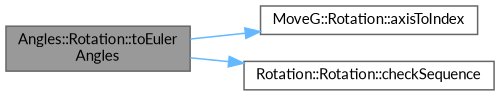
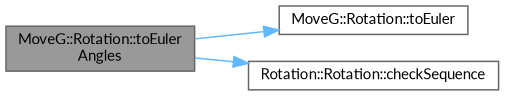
node "MoveG::Rotation::axisToIndex": label "MoveG::Rotation::axisToIndex" -> "MoveG::Rotation::toEuler"
node "Angles::Rotation::toEuler Angles": label "Angles::Rotation::toEuler Angles" -> "MoveG::Rotation::toEuler Angles"
